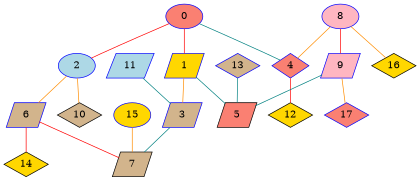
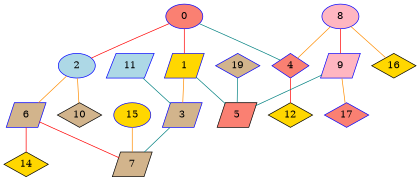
node "13": label "13" -> "19"
